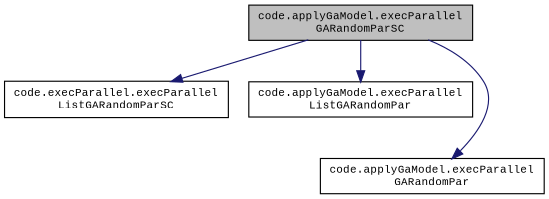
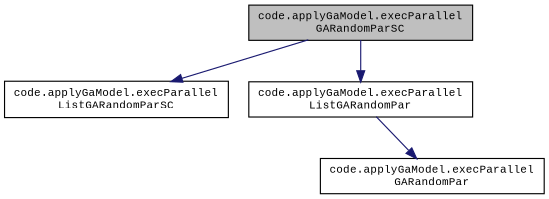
edge "code.applyGaModel.execParallel GARandomParSC" -> "code.applyGaModel.execParallel GARandomPar": now "code.applyGaModel.execParallel ListGARandomPar" -> "code.applyGaModel.execParallel GARandomPar"
node "code.execParallel.execParallel ListGARandomParSC": label "code.execParallel.execParallel ListGARandomParSC" -> "code.applyGaModel.execParallel ListGARandomParSC"
